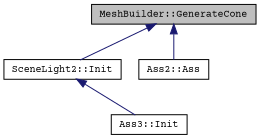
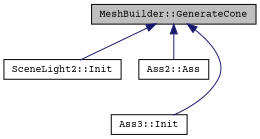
edge "Ass3::Init" -> "SceneLight2::Init": now "Ass3::Init" -> "MeshBuilder::GenerateCone"
